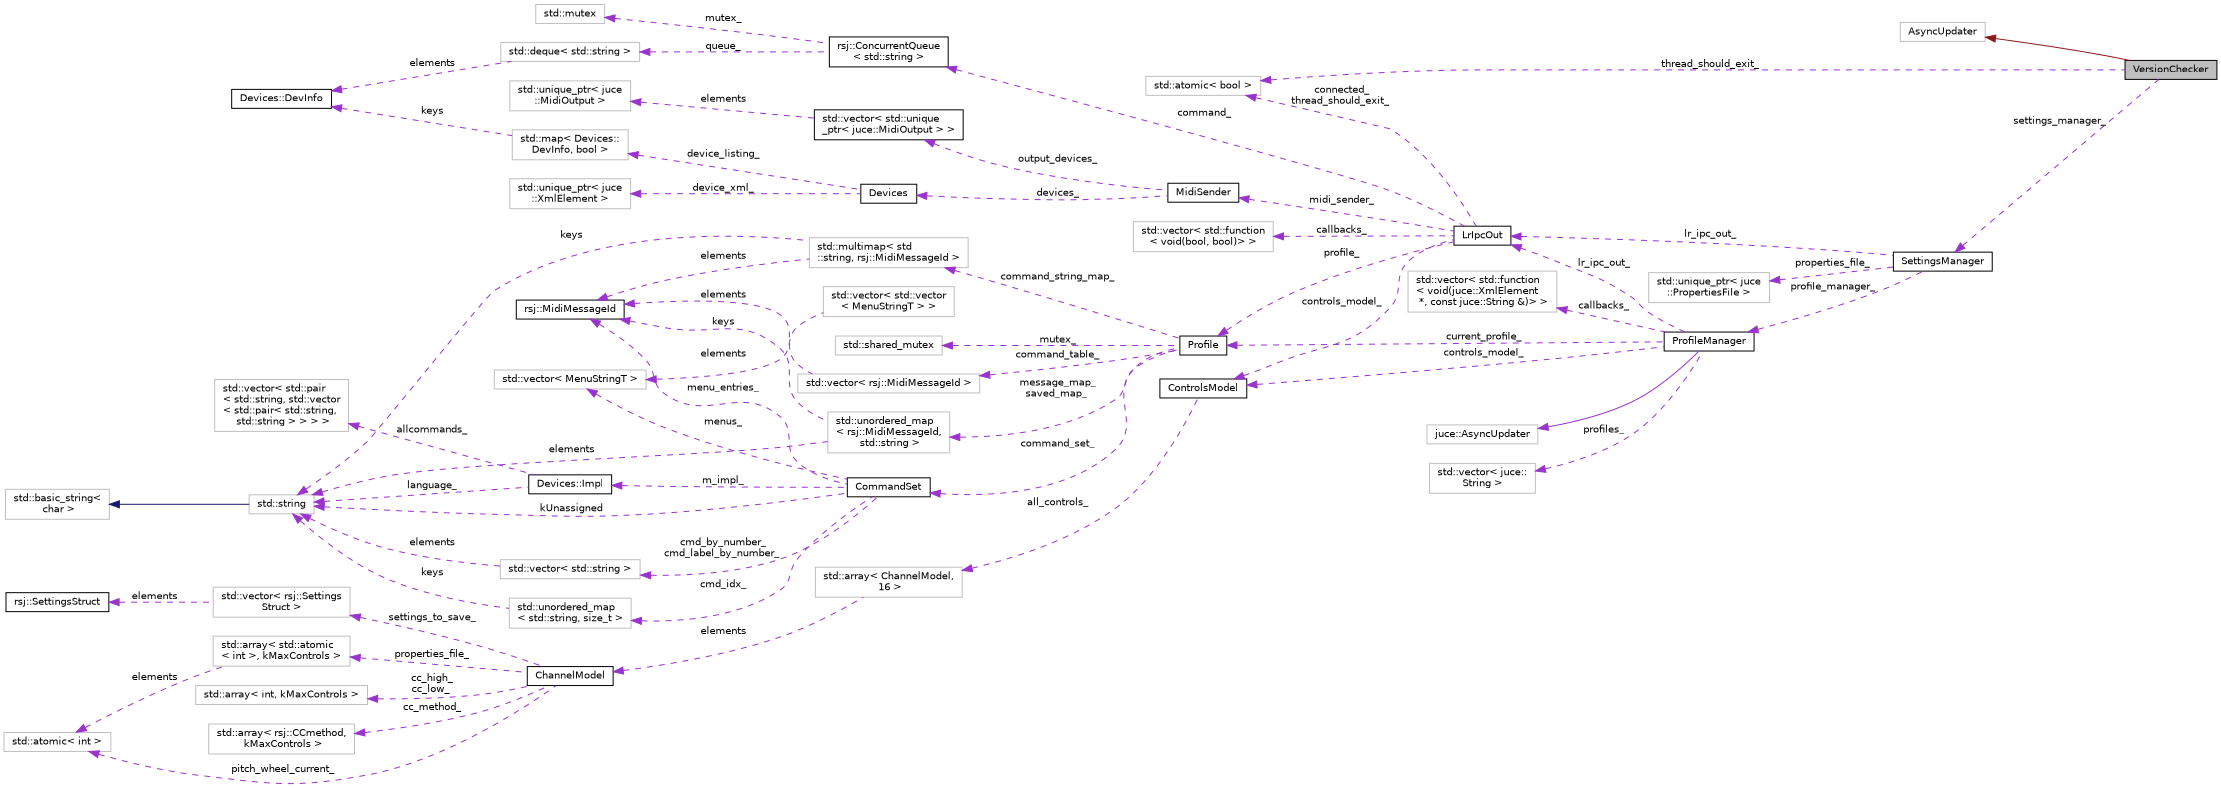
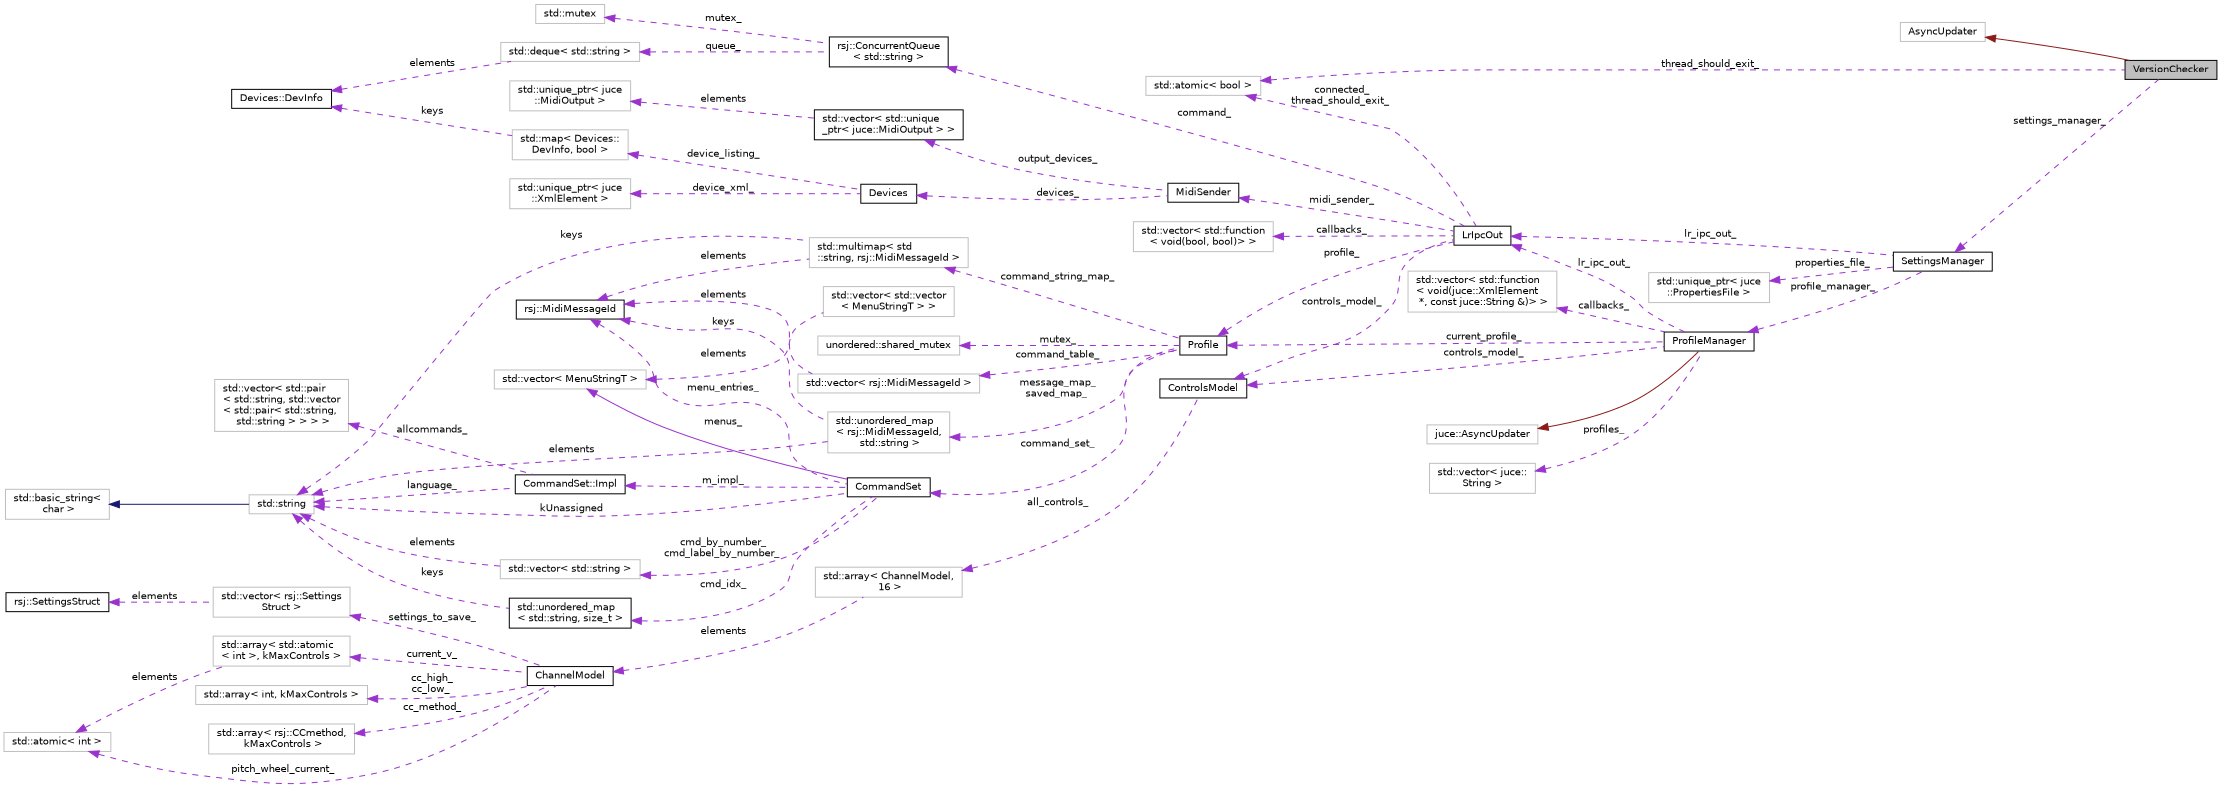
node "std::shared_mutex": label "std::shared_mutex" -> "unordered::shared_mutex"
edge "ProfileManager" -> "juce::AsyncUpdater": color darkorchid3 -> firebrick4
edge "CommandSet" -> "std::vector< MenuStringT >": style dashed -> solid
node "Devices::Impl": label "Devices::Impl" -> "CommandSet::Impl"
node "std::unordered_map < std::string, size_t >": color grey75 -> black
edge "ChannelModel" -> "std::array< std::atomic < int >, kMaxControls >": label " properties_file_" -> " current_v_"
